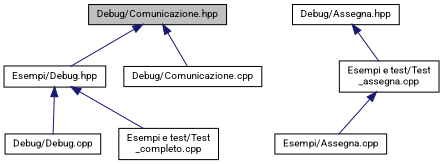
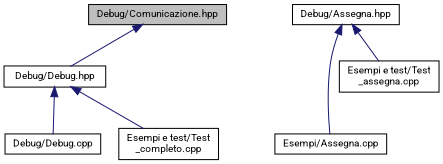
node "Esempi/Debug.hpp": label "Esempi/Debug.hpp" -> "Debug/Debug.hpp"
node "Debug/Comunicazione.cpp": removed
edge "Esempi/Assegna.cpp" -> "Esempi e test/Test _assegna.cpp": now "Esempi/Assegna.cpp" -> "Debug/Assegna.hpp"
